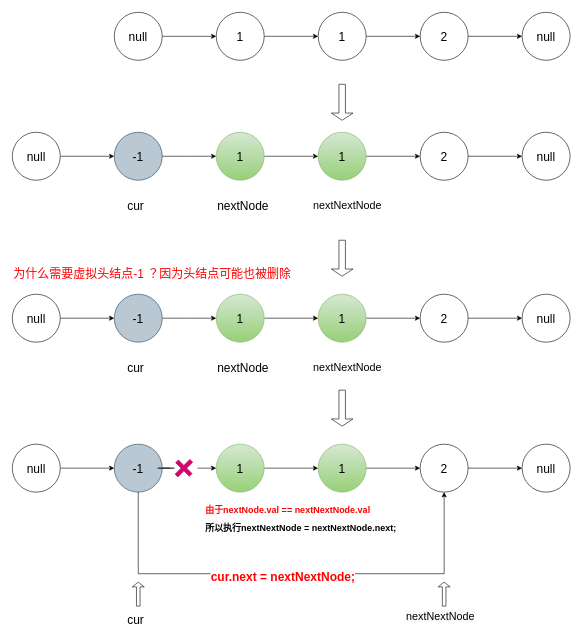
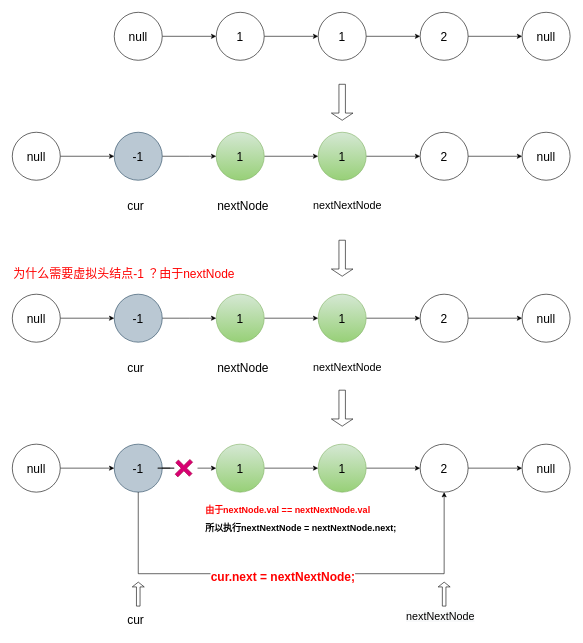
node "为什么需要虚拟头结点-1 ？因为头结点可能也被删除": label "为什么需要虚拟头结点-1 ？因为头结点可能也被删除" -> "为什么需要虚拟头结点-1 ？由于nextNode"
